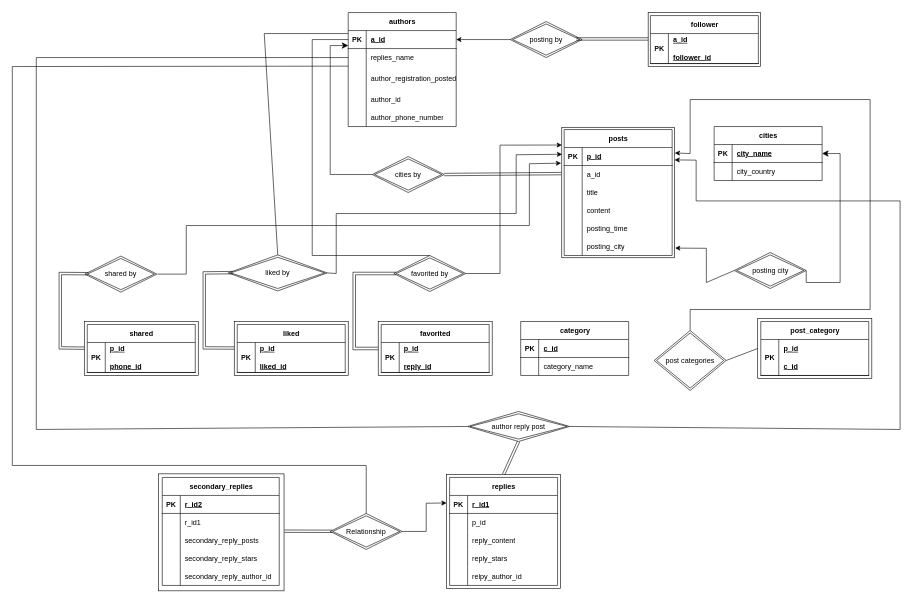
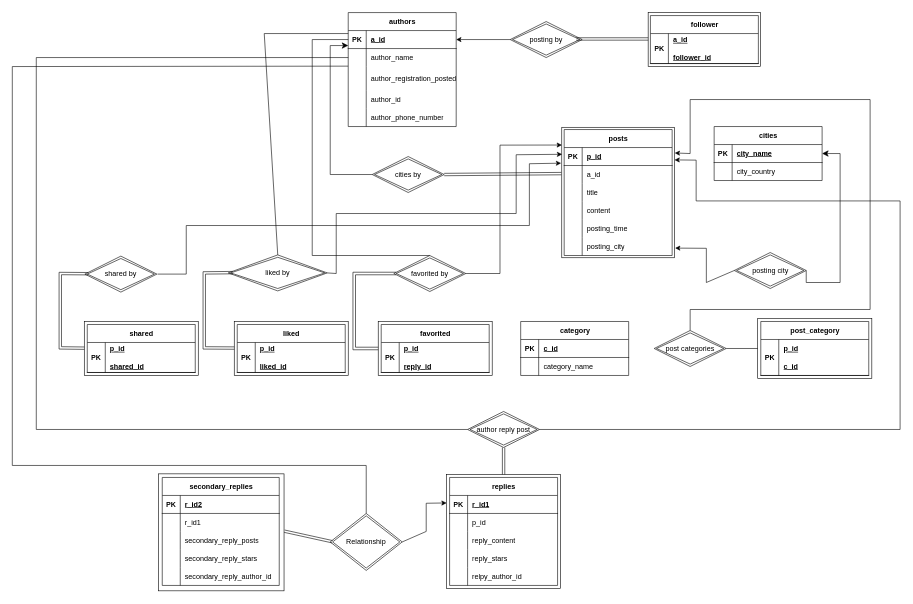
node "replies_name": label "replies_name" -> "author_name"
node "p_id phone_id": label "p_id phone_id" -> "p_id shared_id"
node "post categories": size 72x60 -> 72x36
node "author reply post": size 102x30 -> 72x36
node "Relationship": size 72x36 -> 72x57
